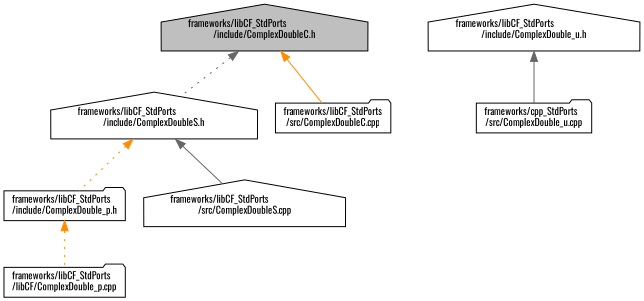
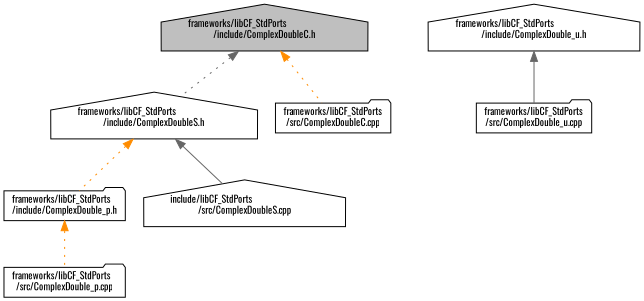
edge "frameworks/libCF_StdPorts /src/ComplexDoubleC.cpp" -> "frameworks/libCF_StdPorts /include/ComplexDoubleC.h": style solid -> dotted
node "frameworks/cpp_StdPorts /src/ComplexDouble_u.cpp": label "frameworks/cpp_StdPorts /src/ComplexDouble_u.cpp" -> "frameworks/libCF_StdPorts /src/ComplexDouble_u.cpp"
node "frameworks/libCF_StdPorts /src/ComplexDoubleS.cpp": label "frameworks/libCF_StdPorts /src/ComplexDoubleS.cpp" -> "include/libCF_StdPorts /src/ComplexDoubleS.cpp"
node "frameworks/libCF_StdPorts /libCF/ComplexDouble_p.cpp": label "frameworks/libCF_StdPorts /libCF/ComplexDouble_p.cpp" -> "frameworks/libCF_StdPorts /src/ComplexDouble_p.cpp"
